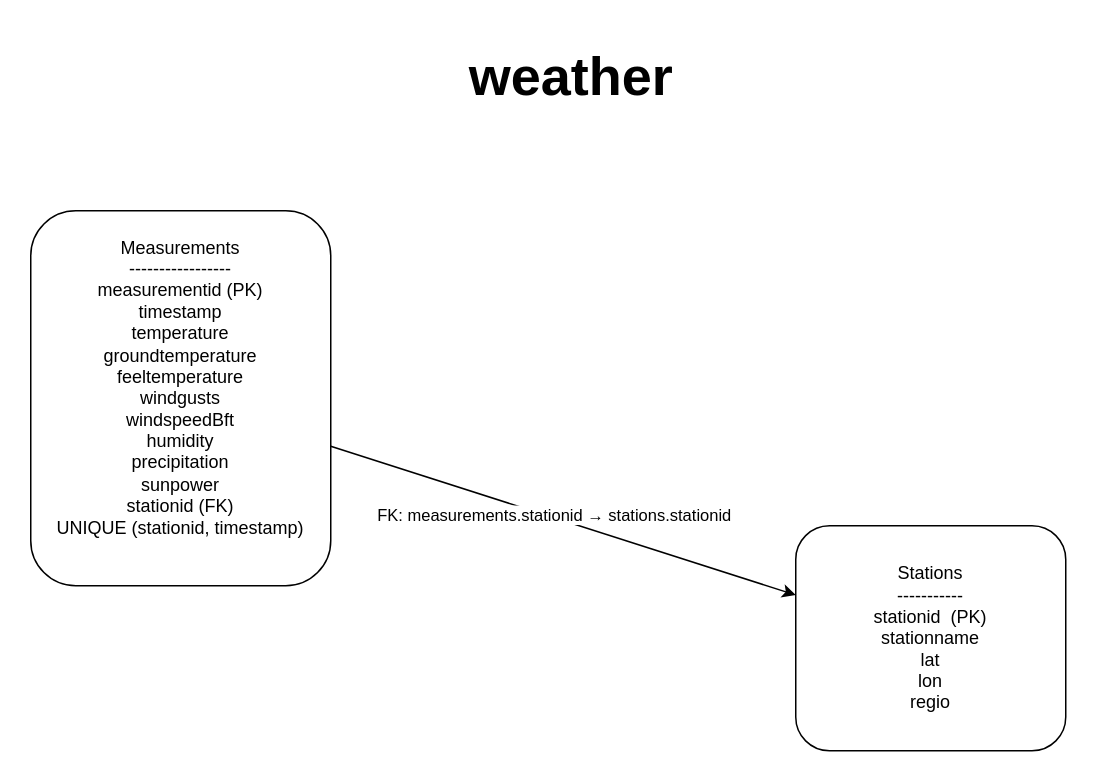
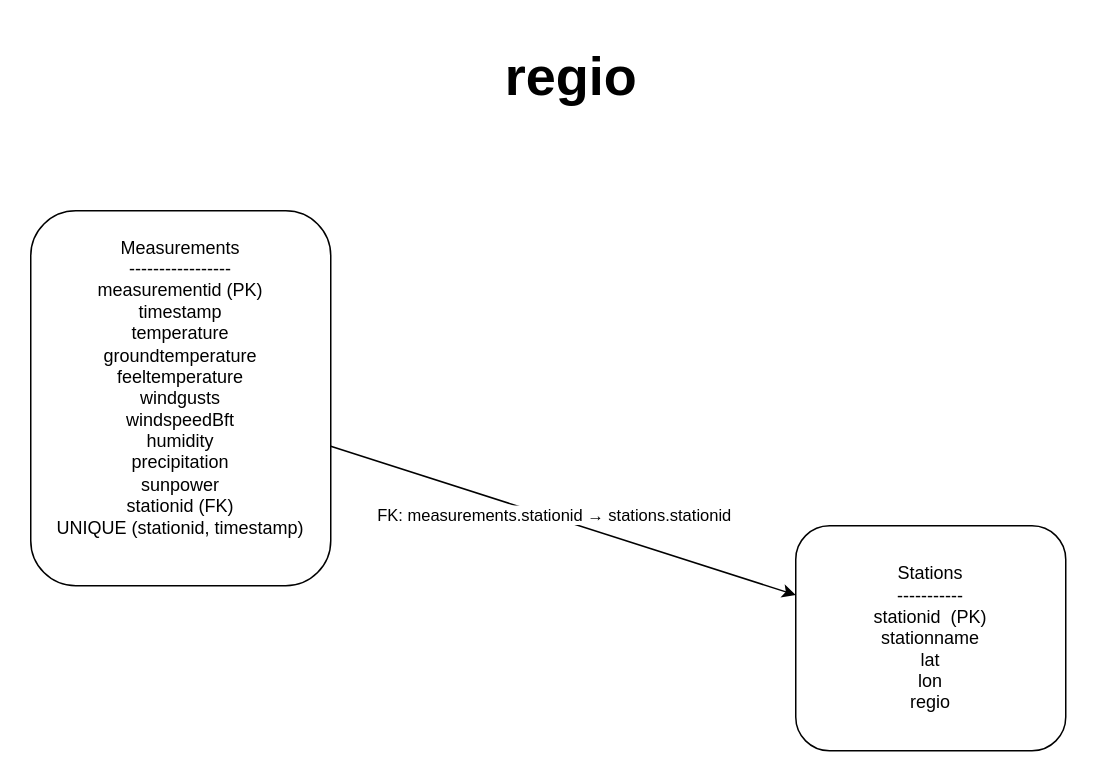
node "weather": label "weather" -> "regio"
